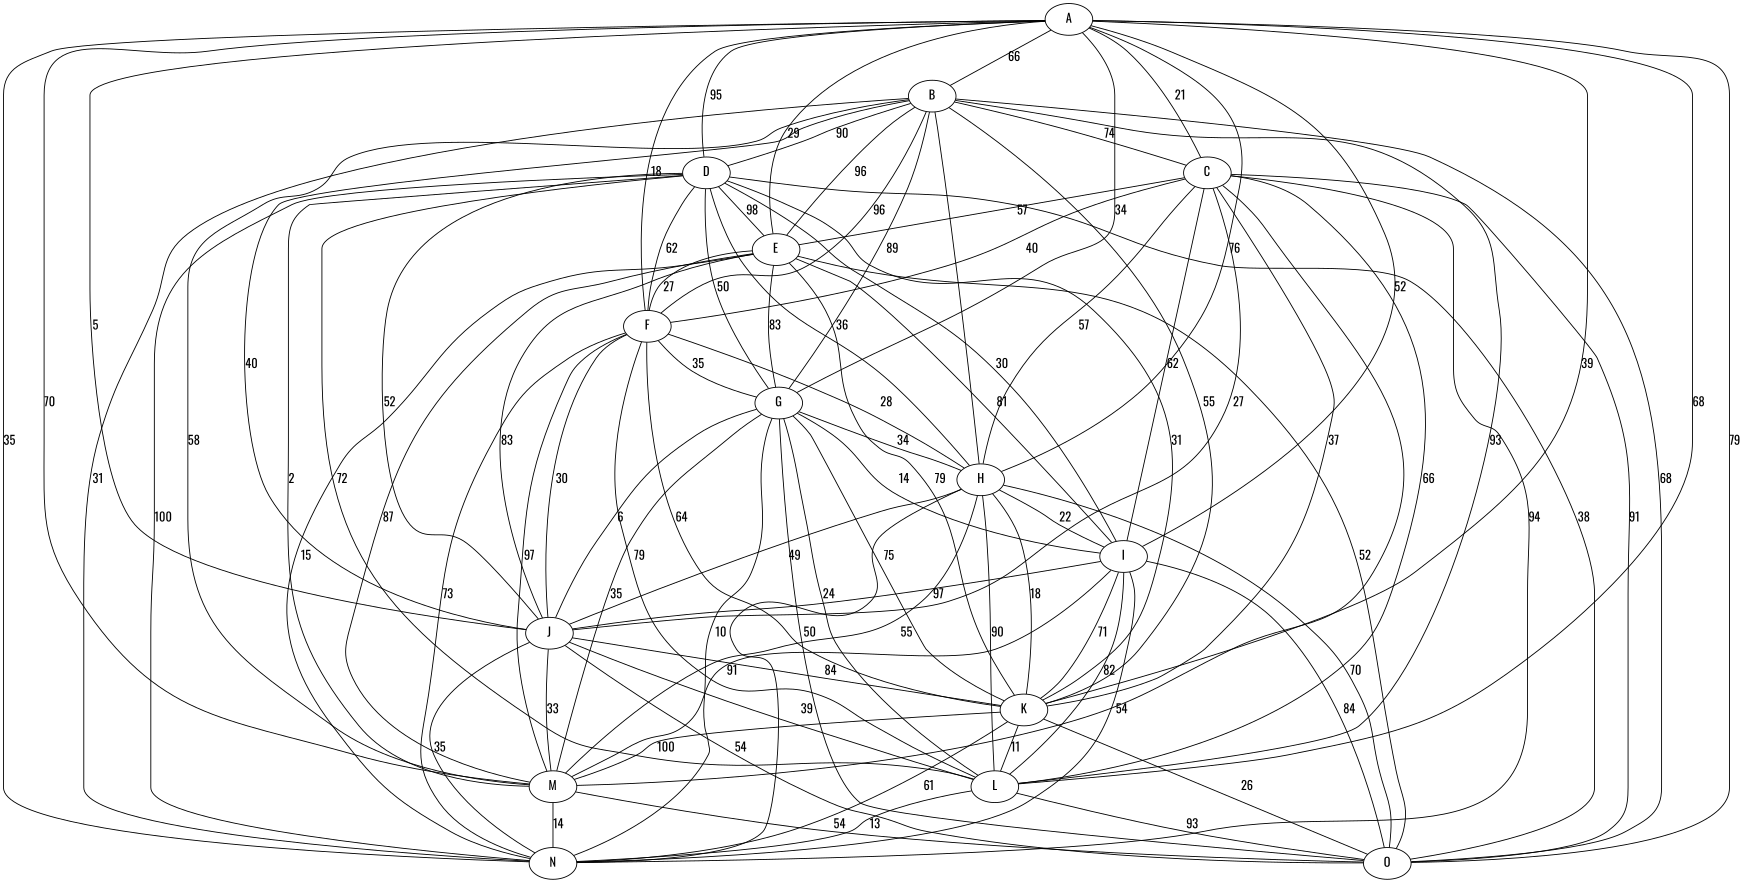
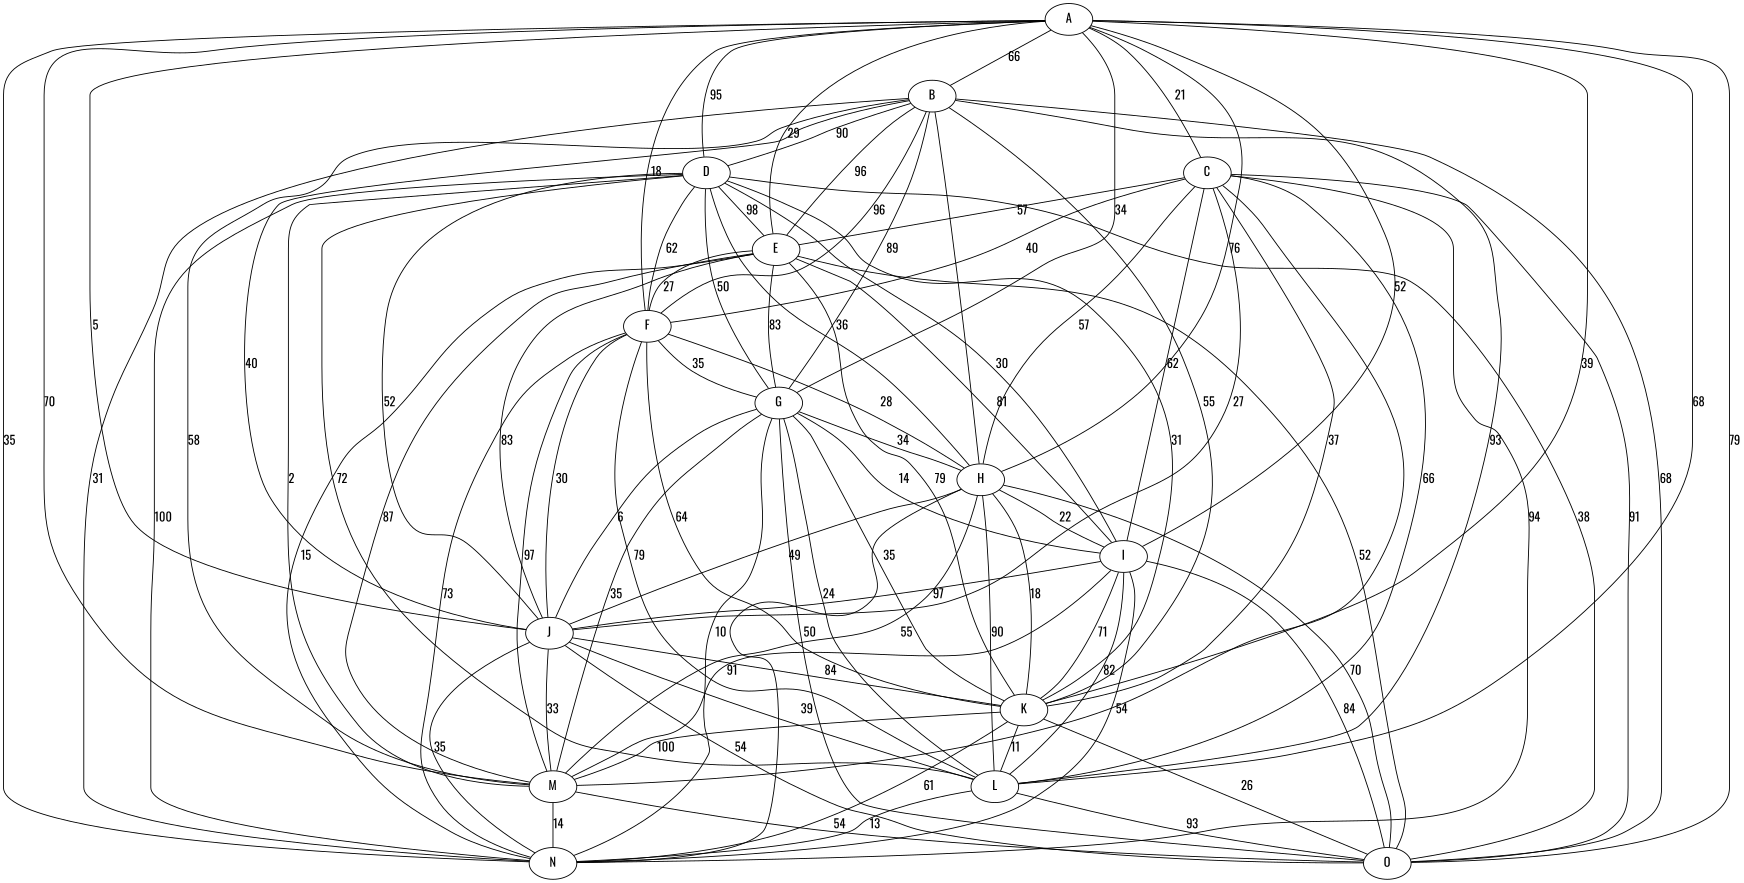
edge "B" -- "C": removed, label "74"
edge "G" -- "K": label "75" -> "35"
